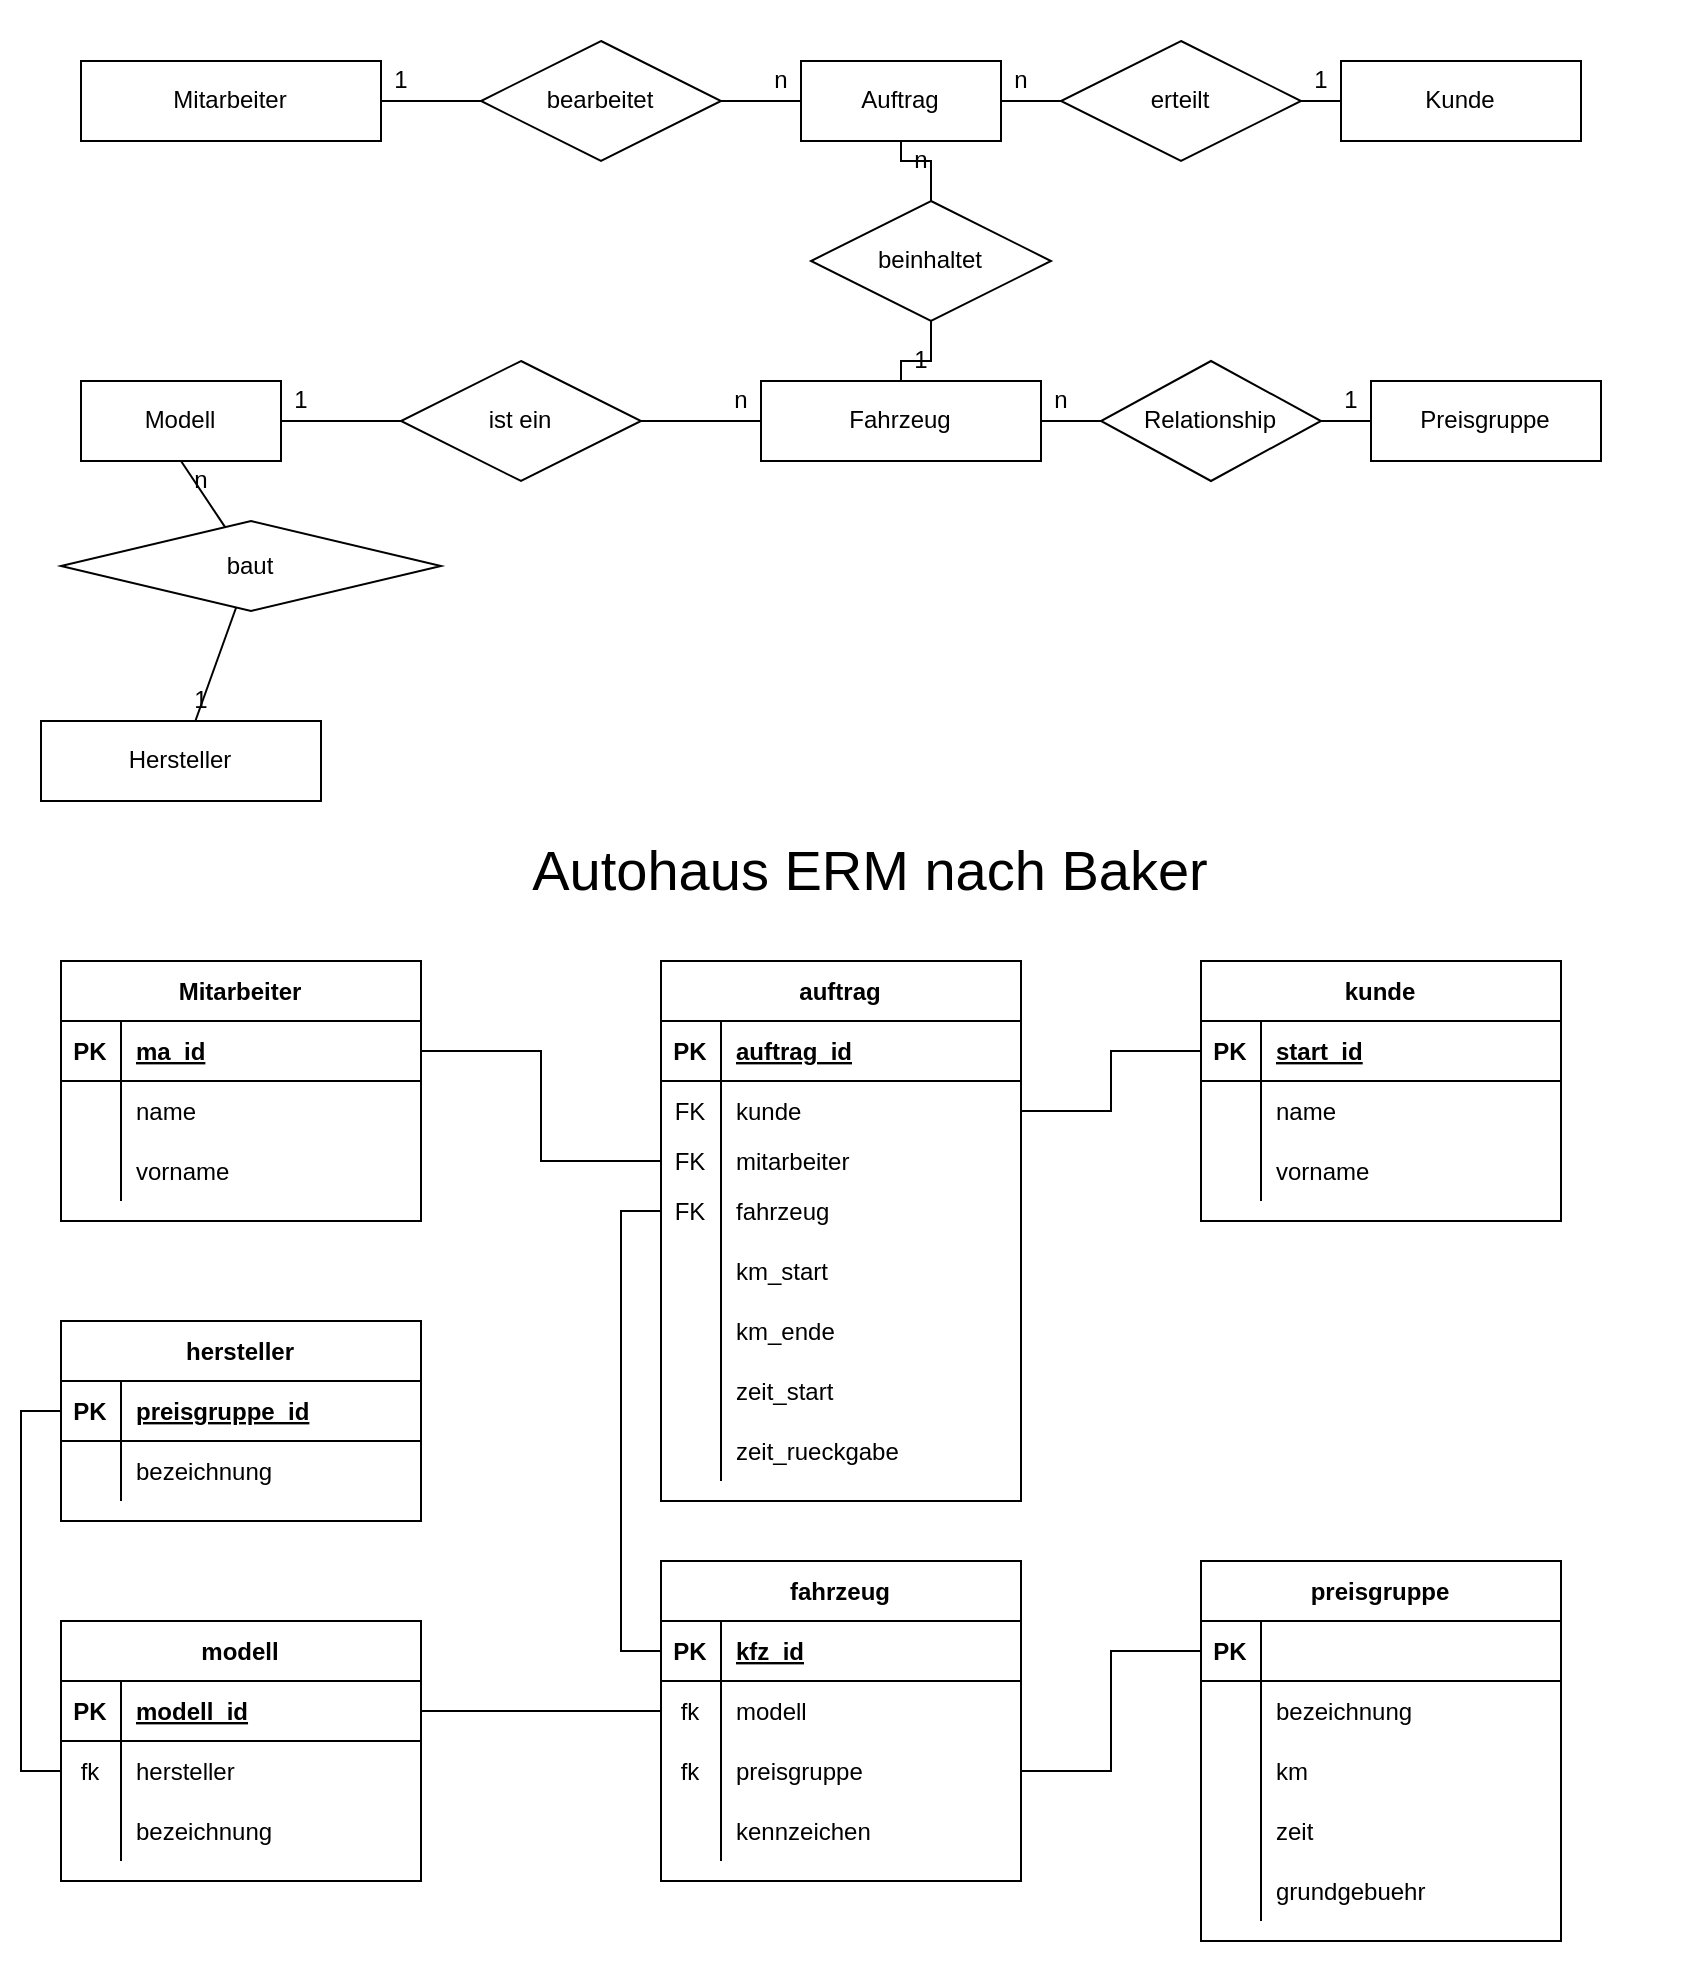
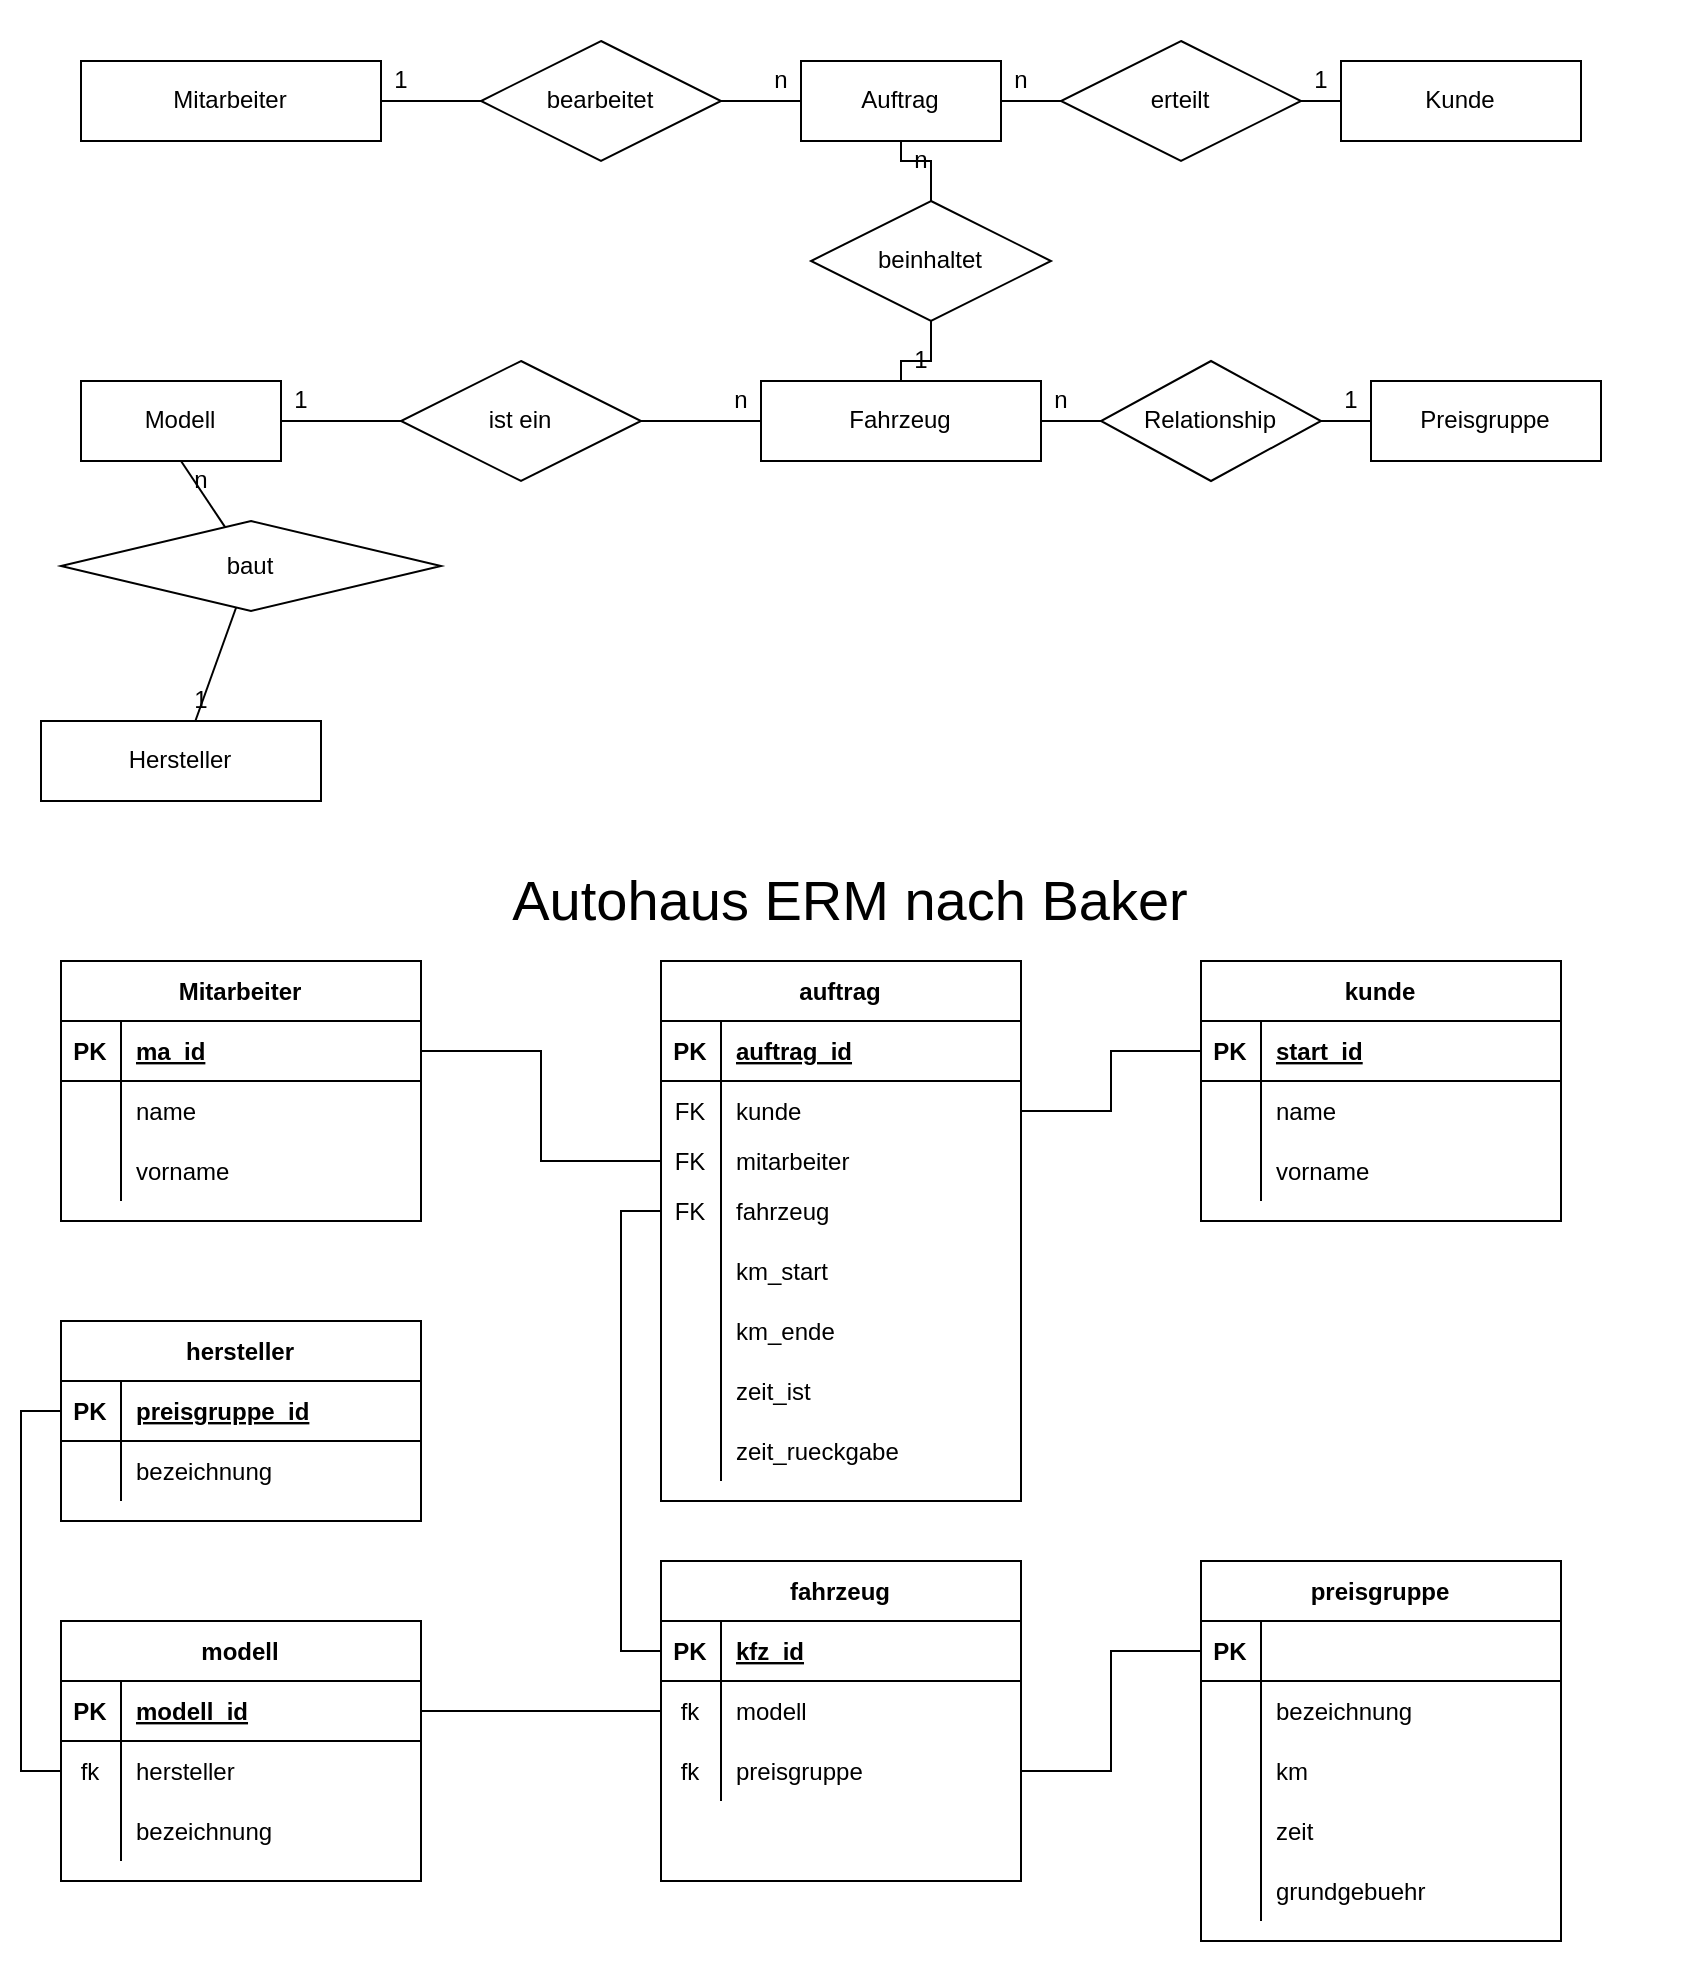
node "Autohaus ERM nach Baker": moved (871, 871) -> (851, 901)
node "zeit_start": label "zeit_start" -> "zeit_ist"
node "kennzeichen": removed
